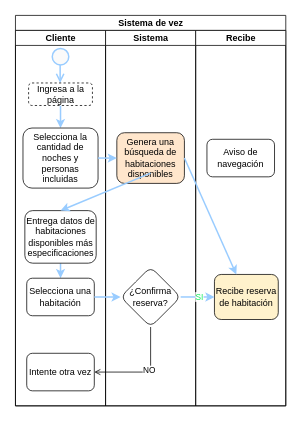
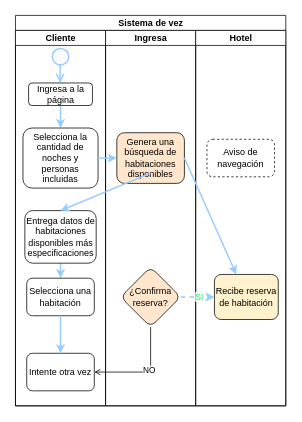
node "Sistema": label "Sistema" -> "Ingresa"
node "Recibe": label "Recibe" -> "Hotel"
node "Ingresa a la página": style dashed -> solid
node "Aviso de navegación": style solid -> dashed
edge "Selecciona una habitación" -> "¿Confirma reserva?": now "Selecciona una habitación" -> "Intente otra vez"
node "¿Confirma reserva?": fillcolor #ffffff -> #ffe6cc
edge "¿Confirma reserva?" -> "Recibe reserva de habitación": style solid -> dashed
